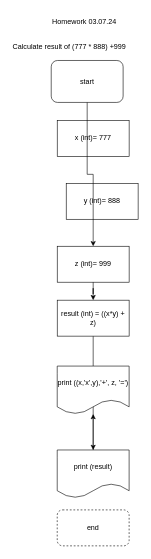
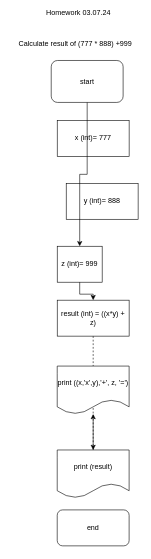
node "Homework 03.07.24": moved (84, 21) -> (78, 12)
node "Calculate result of (777 * 888) +999": moved (69, 47) -> (75, 44)
node "z (int)= 999": size 72x36 -> 45x36
edge "result (int) = ((x*y) + z)" -> "print (result)": style solid -> dashed
node "end": style dashed -> solid
